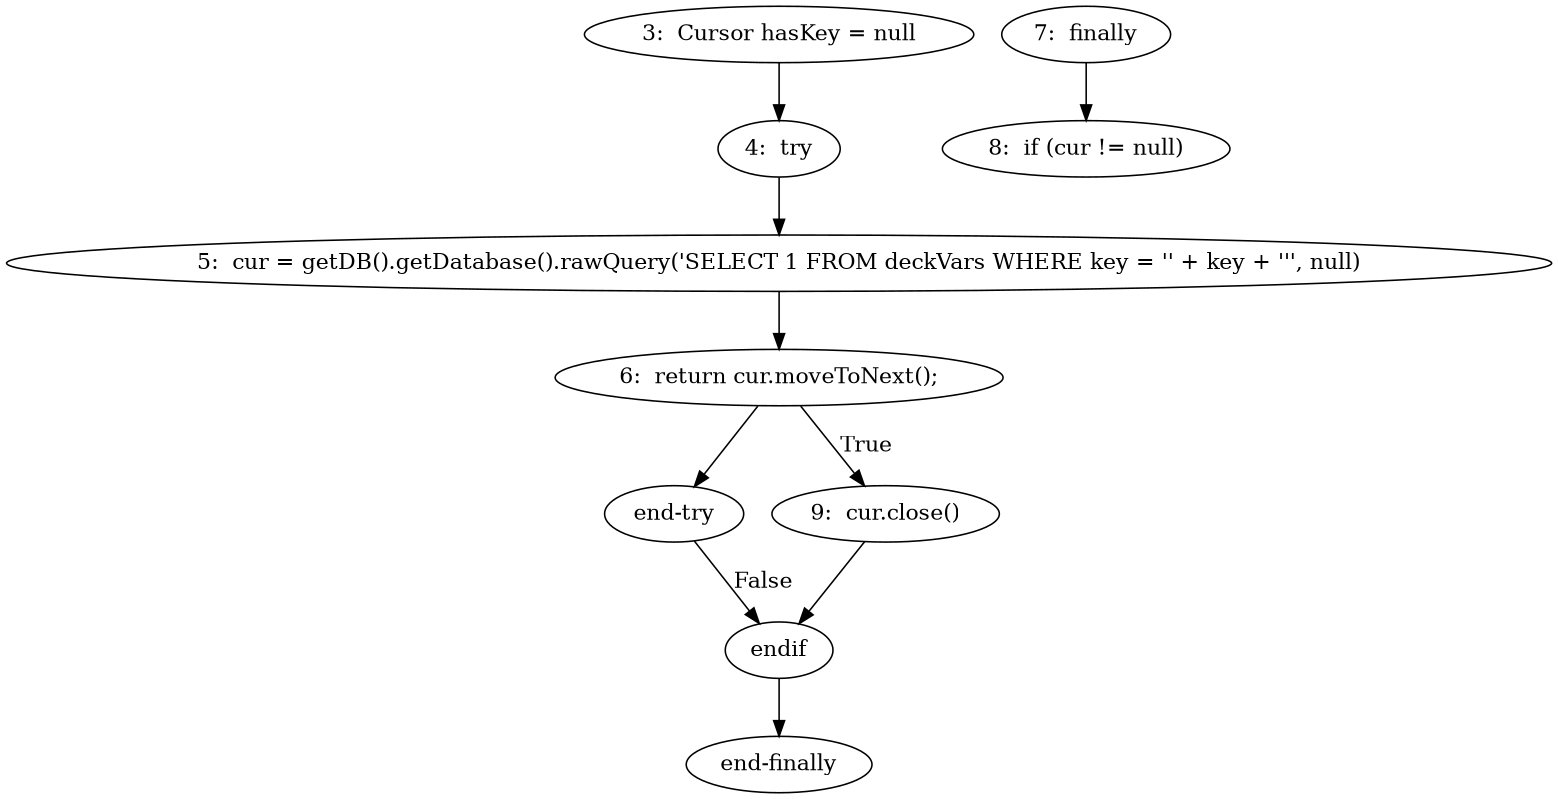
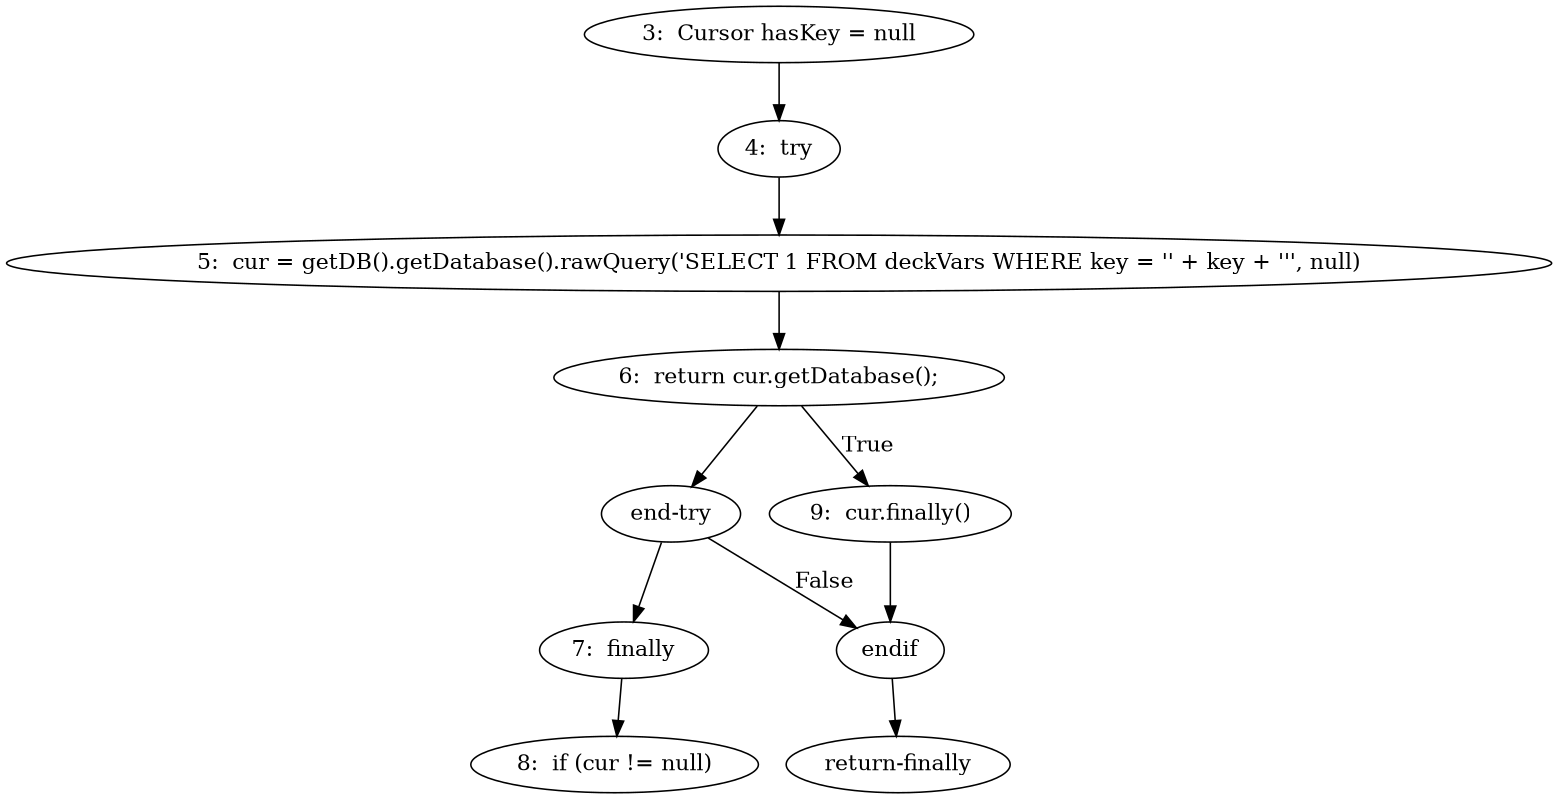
node "6:  return cur.moveToNext();": label "6:  return cur.moveToNext();" -> "6:  return cur.getDatabase();"
node "9:  cur.close()": label "9:  cur.close()" -> "9:  cur.finally()"
edge "end-try" -> "7:  finally": added
node "end-finally": label "end-finally" -> "return-finally"
